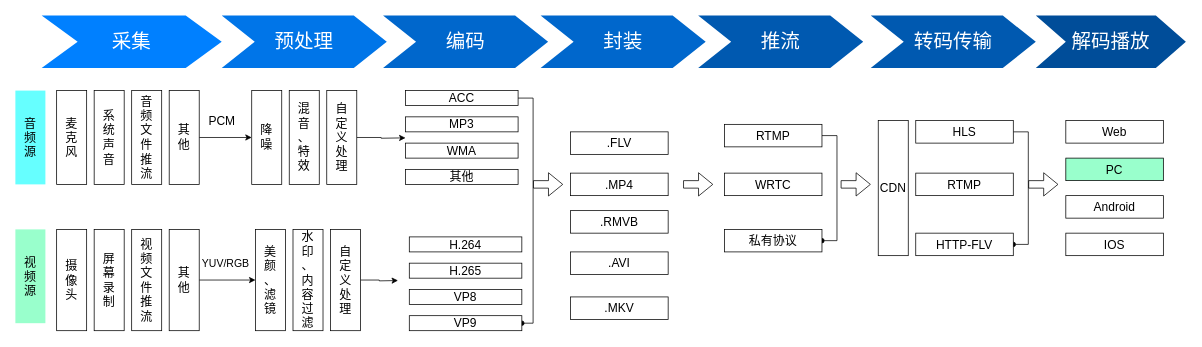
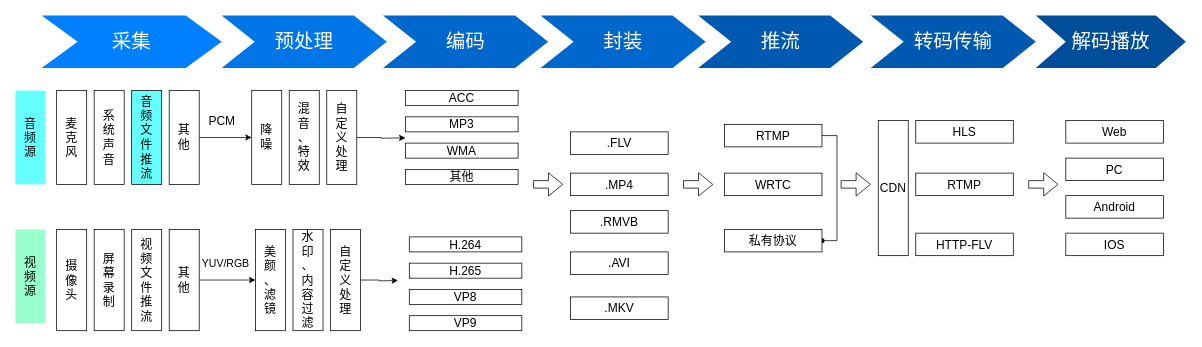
node "音频文件推流": fillcolor #ffffff -> #66ffff
node "PC": fillcolor #99ffcc -> #ffffff
edge "HLS" -> "HTTP-FLV": removed
edge "ACC" -> "VP9": removed
